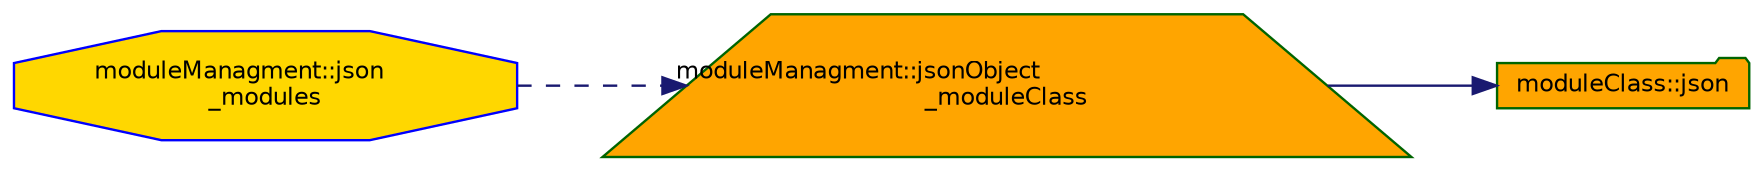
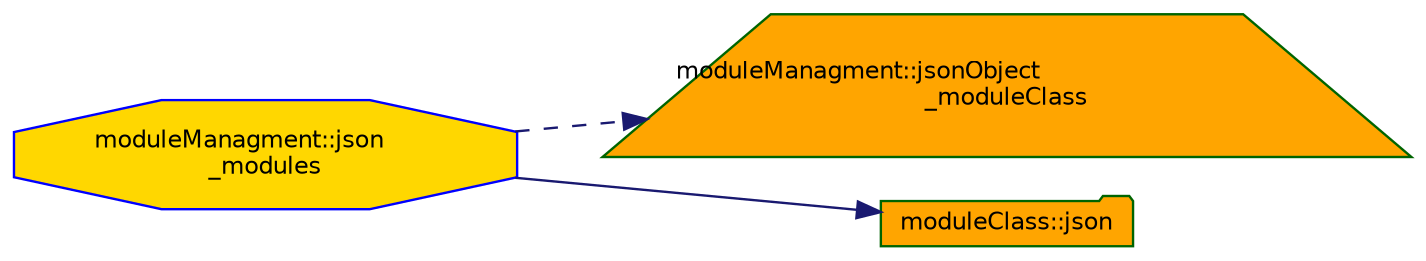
edge "moduleManagment::jsonObject _moduleClass" -> "moduleClass::json": now "moduleManagment::json _modules" -> "moduleClass::json"
